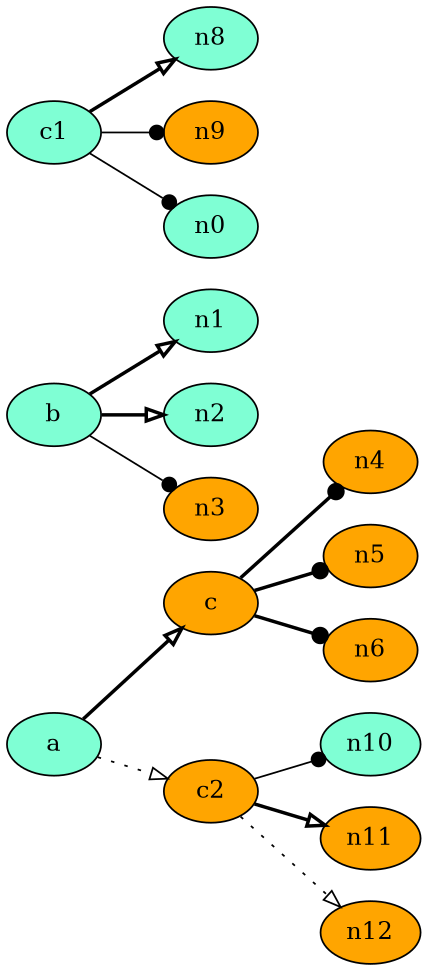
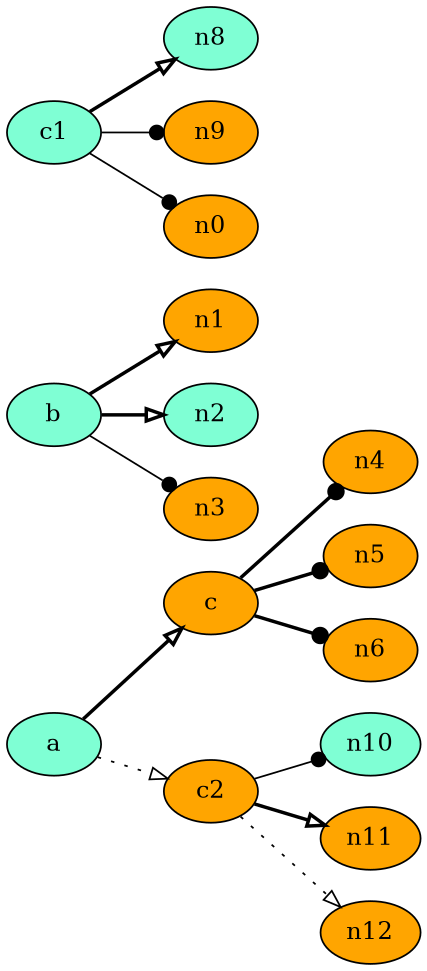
node "n0": fillcolor aquamarine -> orange
node "n1": fillcolor aquamarine -> orange
